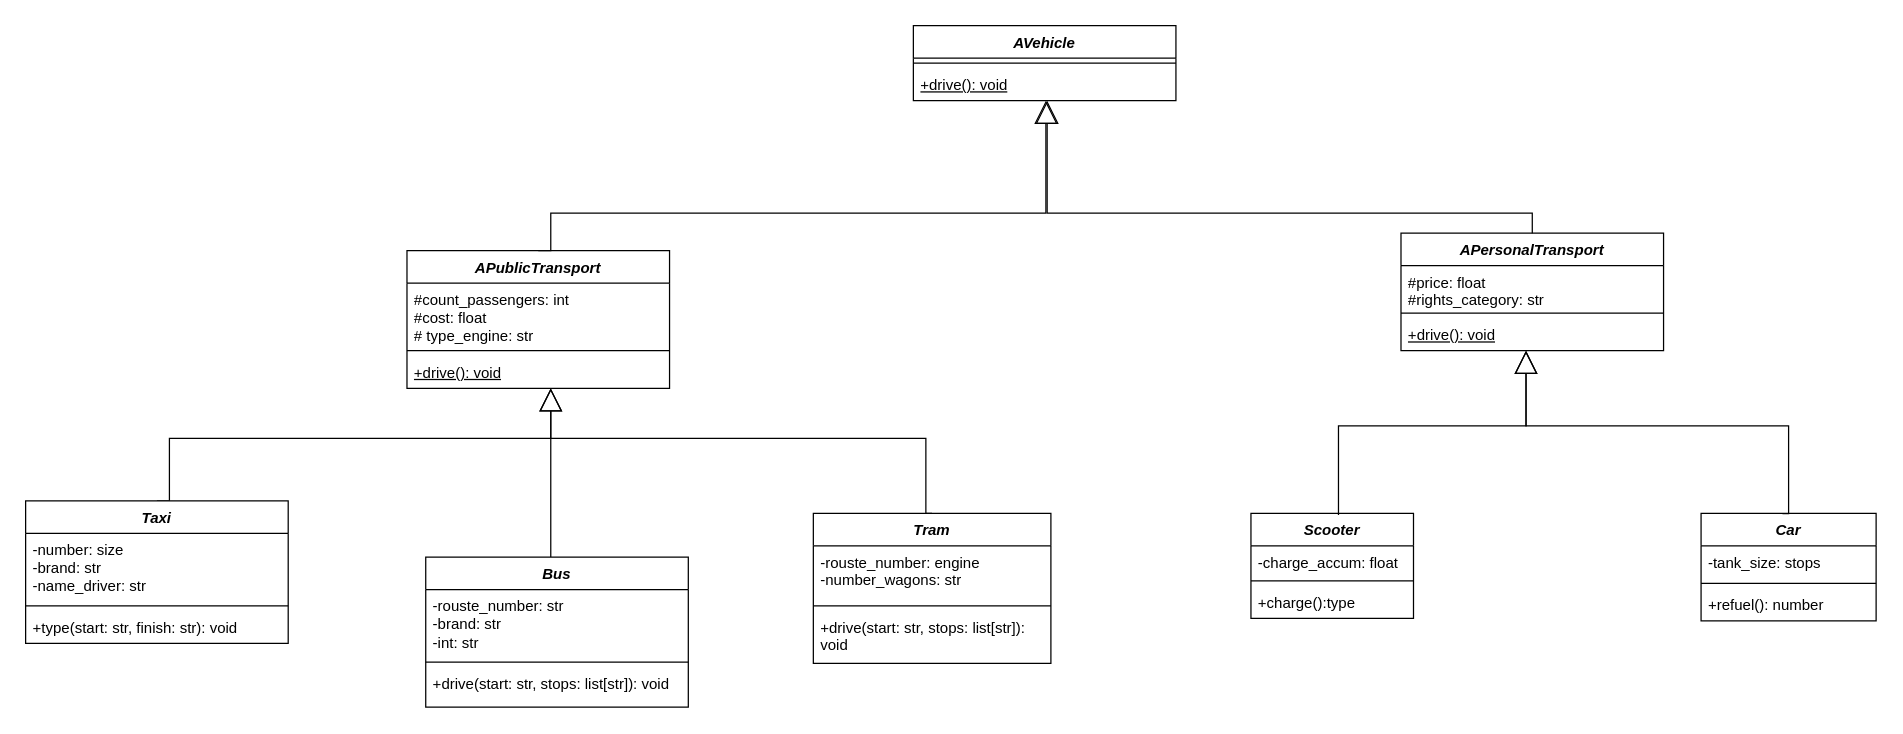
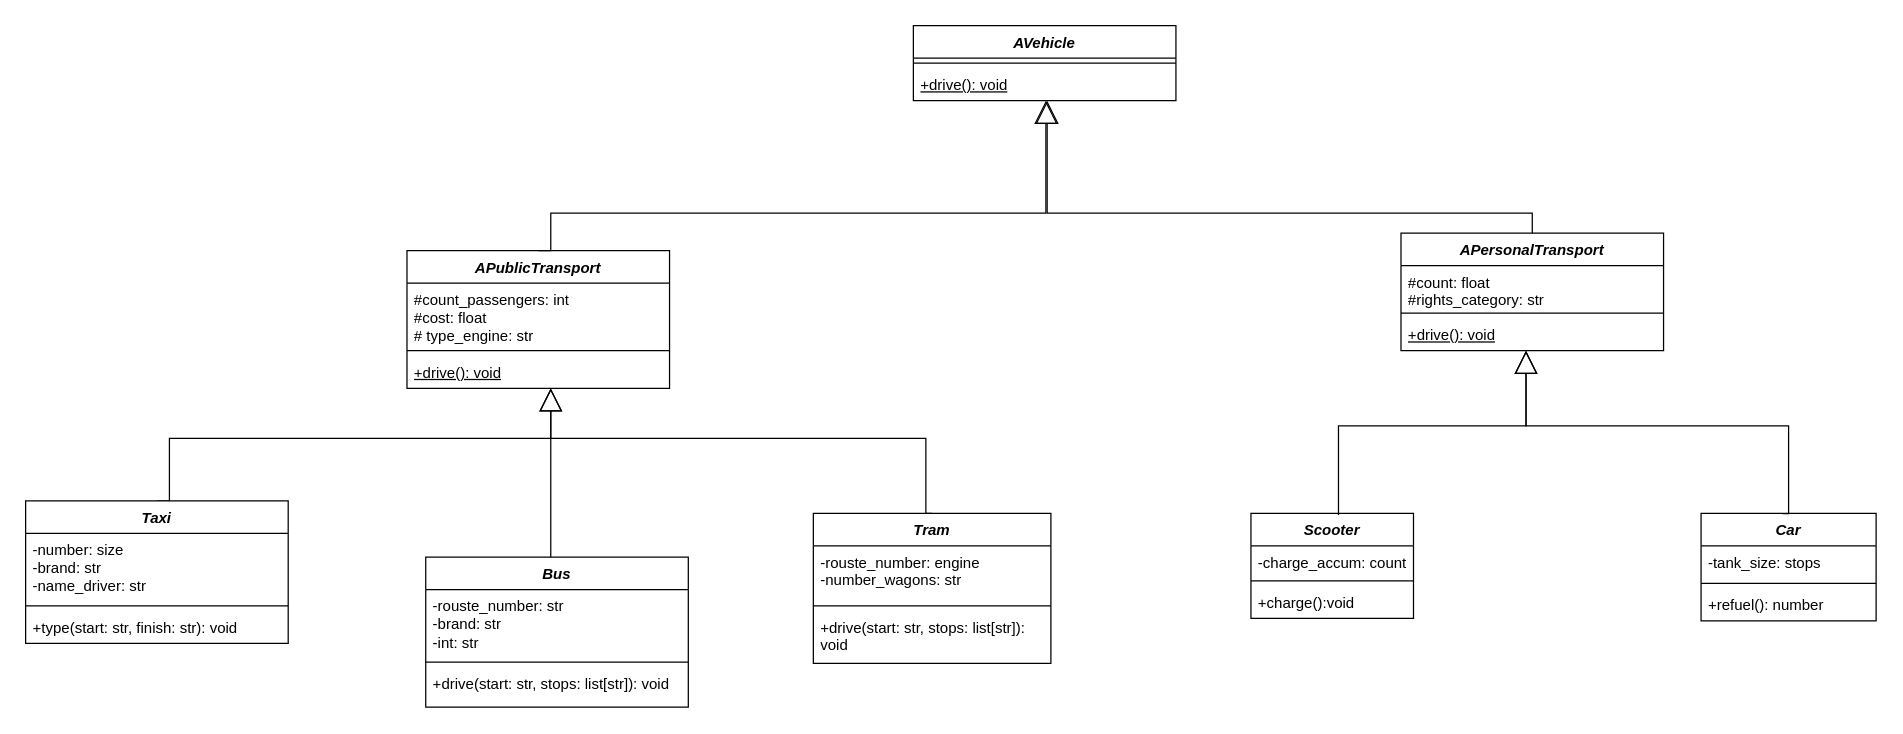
node "#price: float #rights_category: str": label "#price: float #rights_category: str" -> "#count: float #rights_category: str"
node "-charge_accum: float": label "-charge_accum: float" -> "-charge_accum: count"
node "+charge():type": label "+charge():type" -> "+charge():void"
